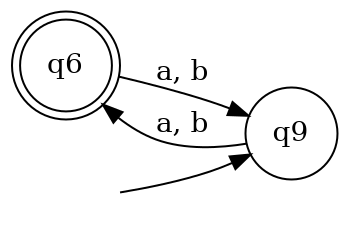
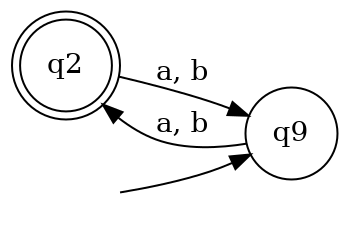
node "q6": label "q6" -> "q2"
